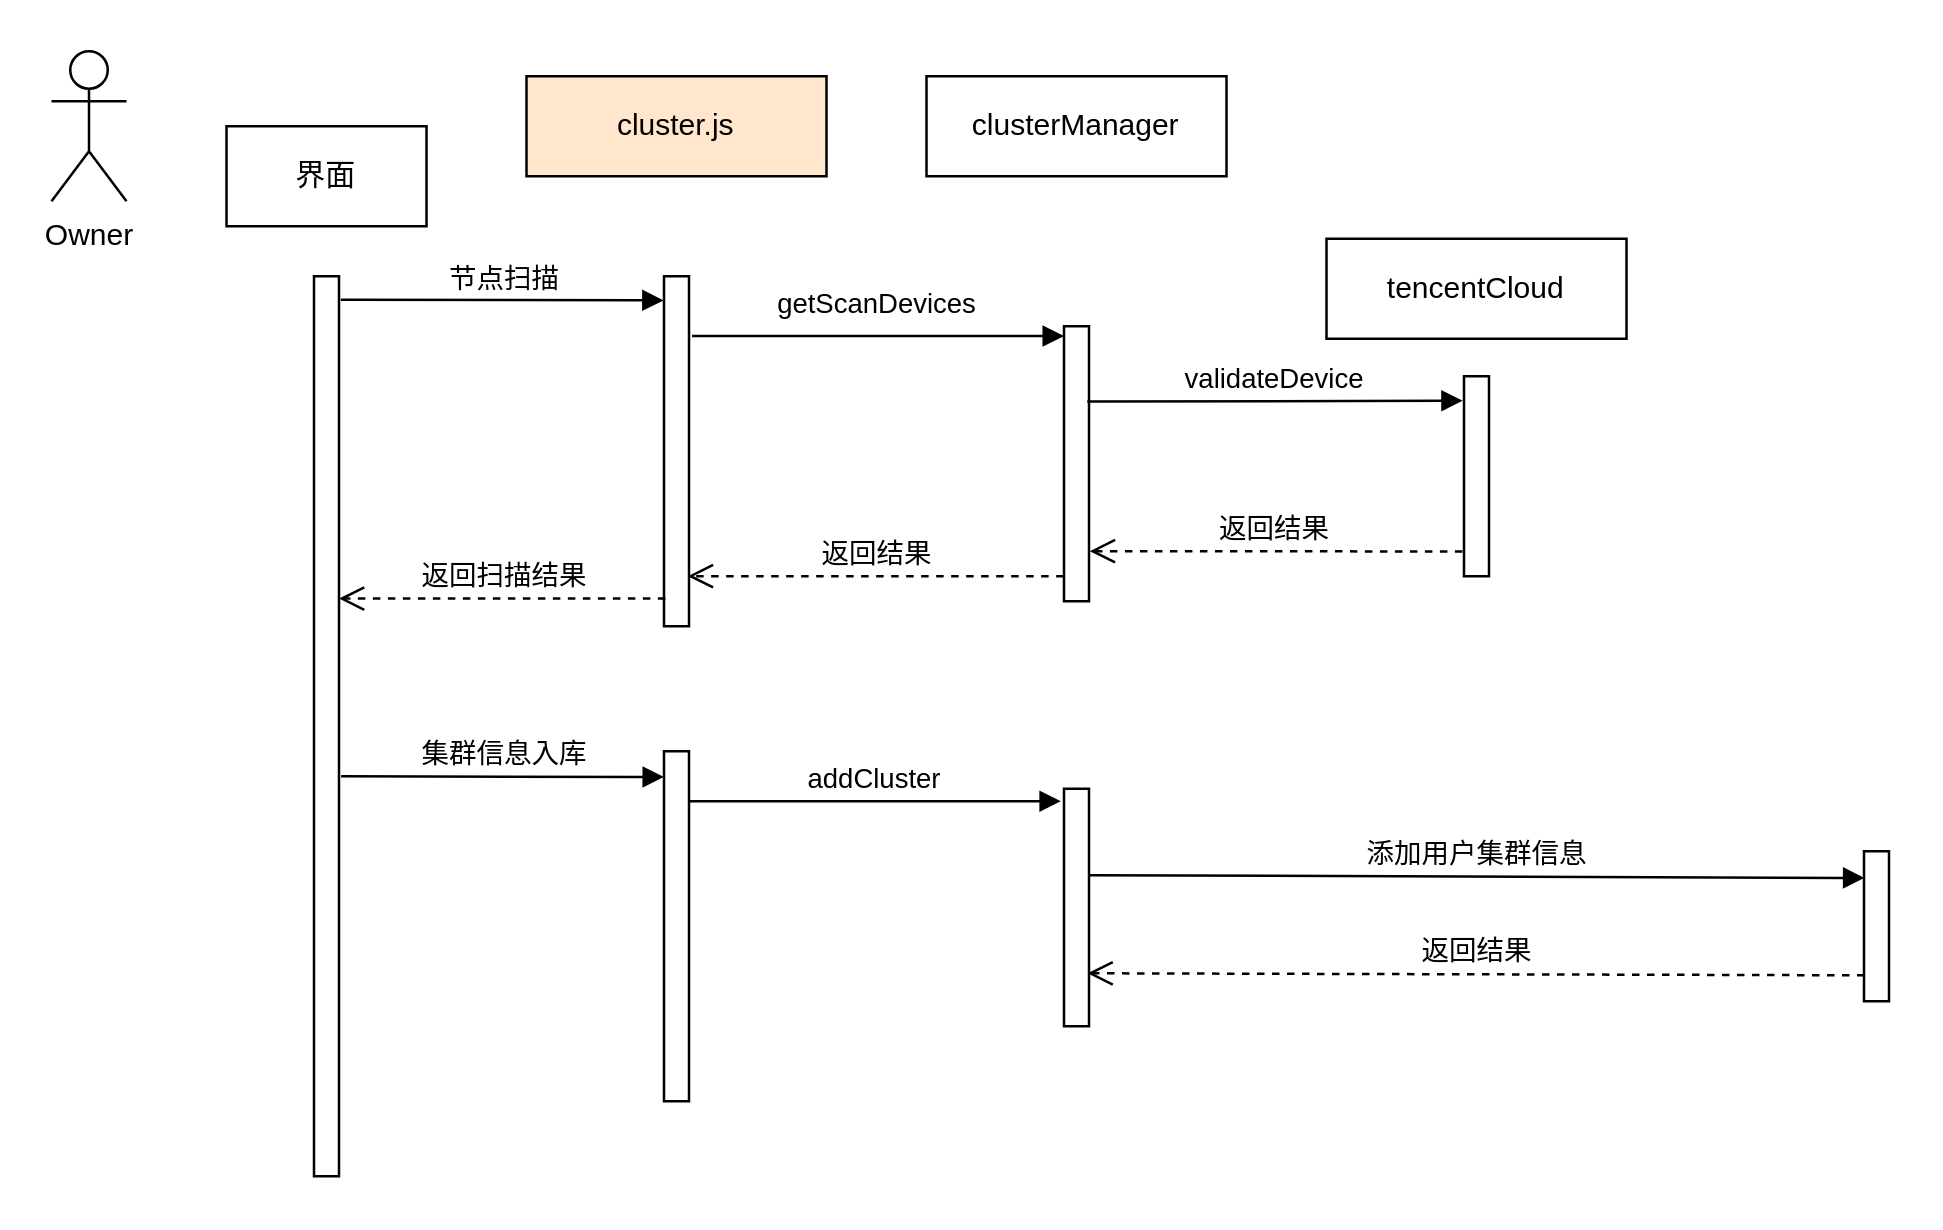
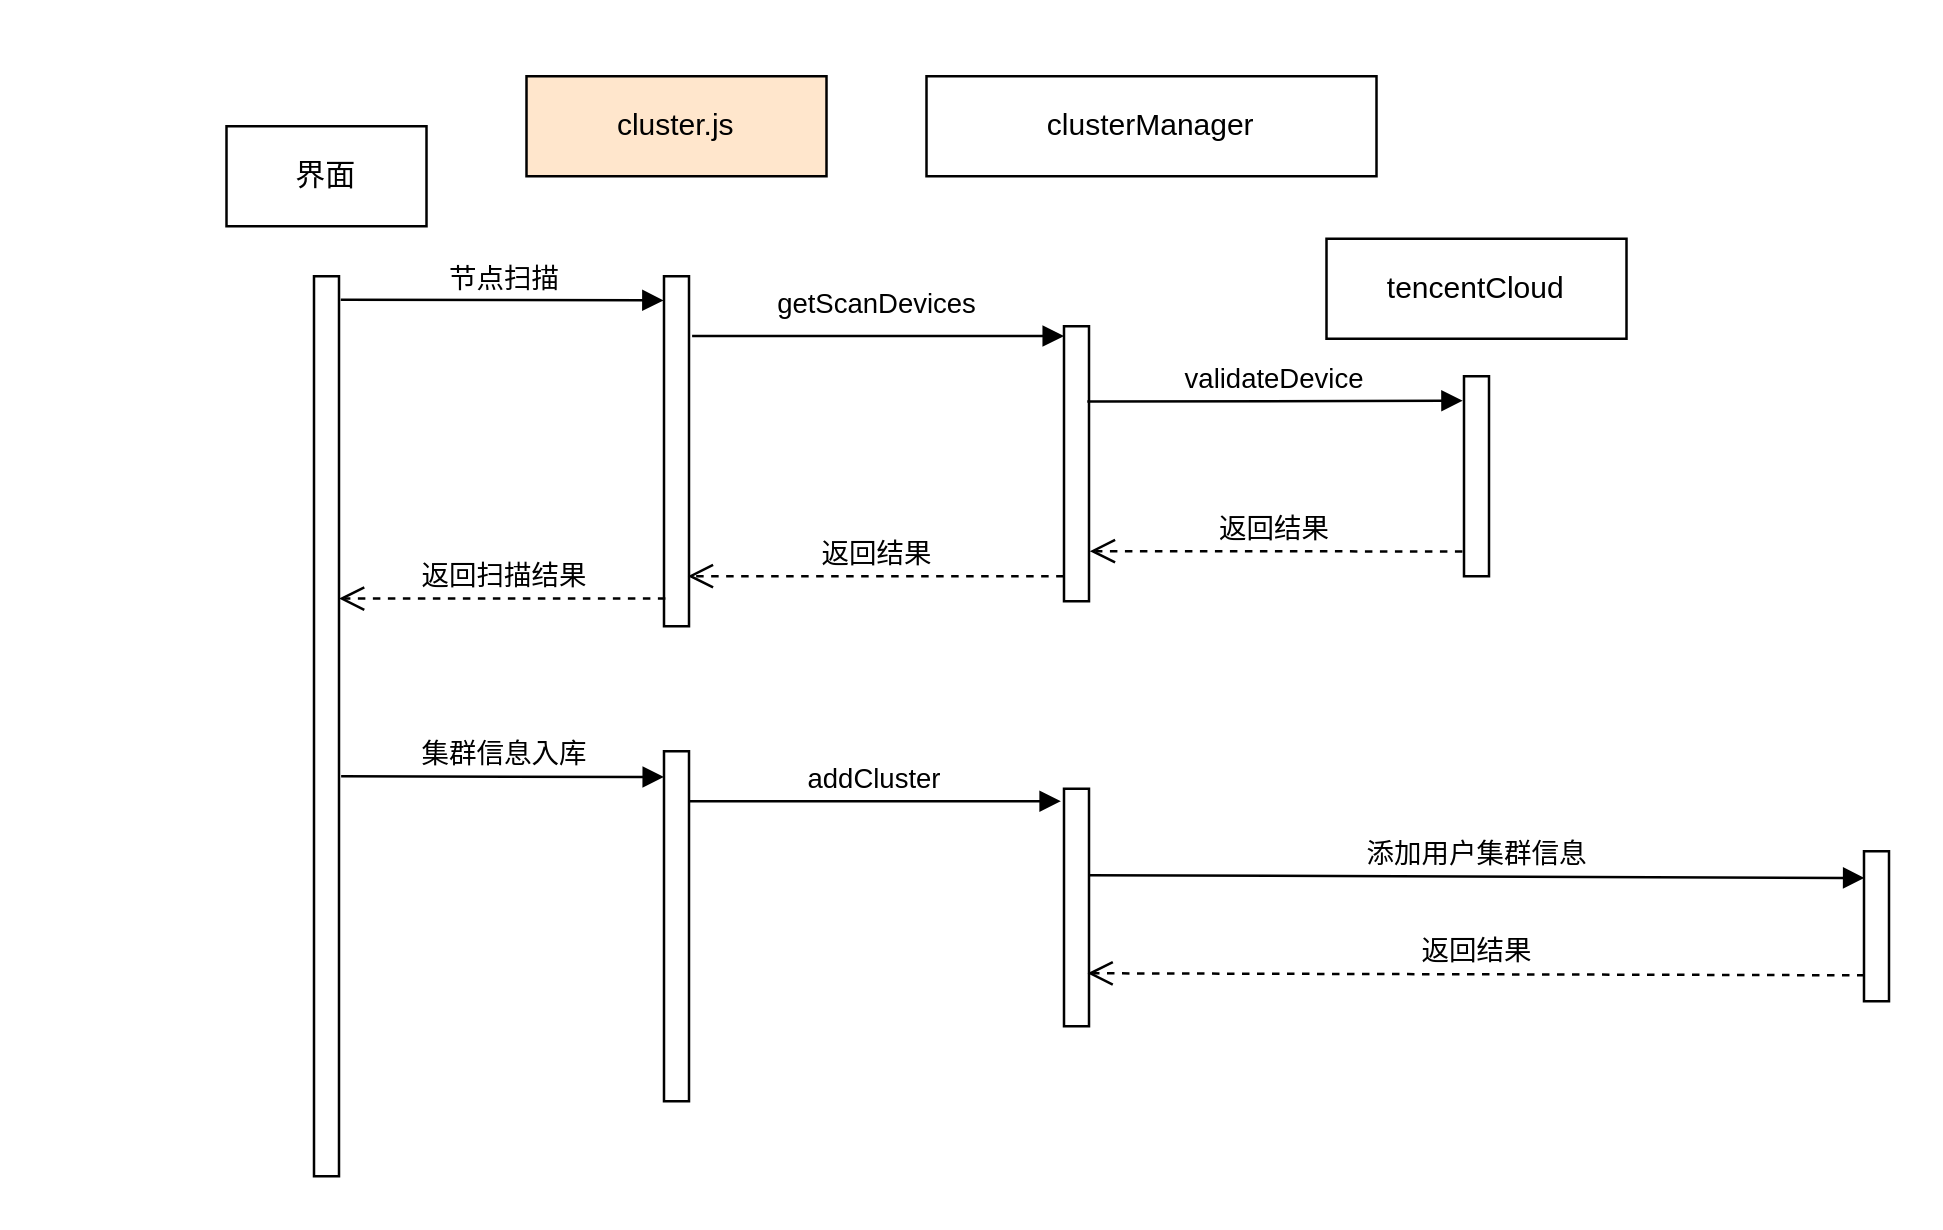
node "Owner": removed
node "clusterManager": size 300x100 -> 450x100
